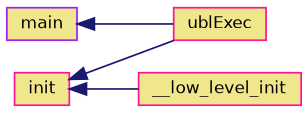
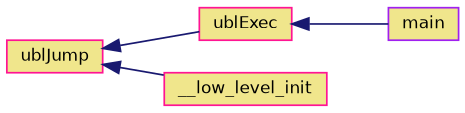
edge "ublExec" -> "main": reversed
node "init": label "init" -> "ublJump"
